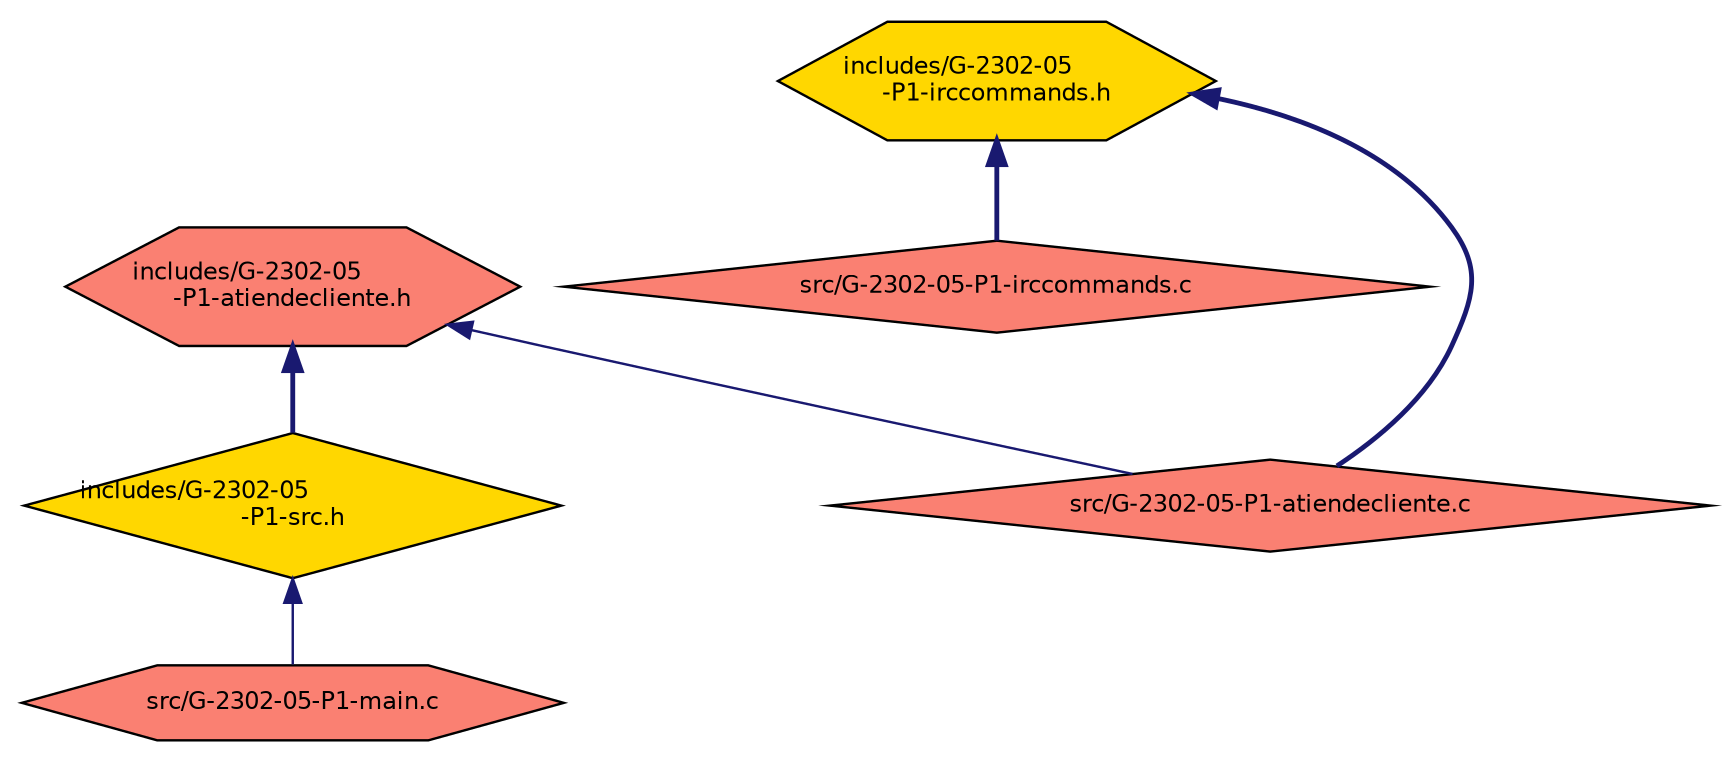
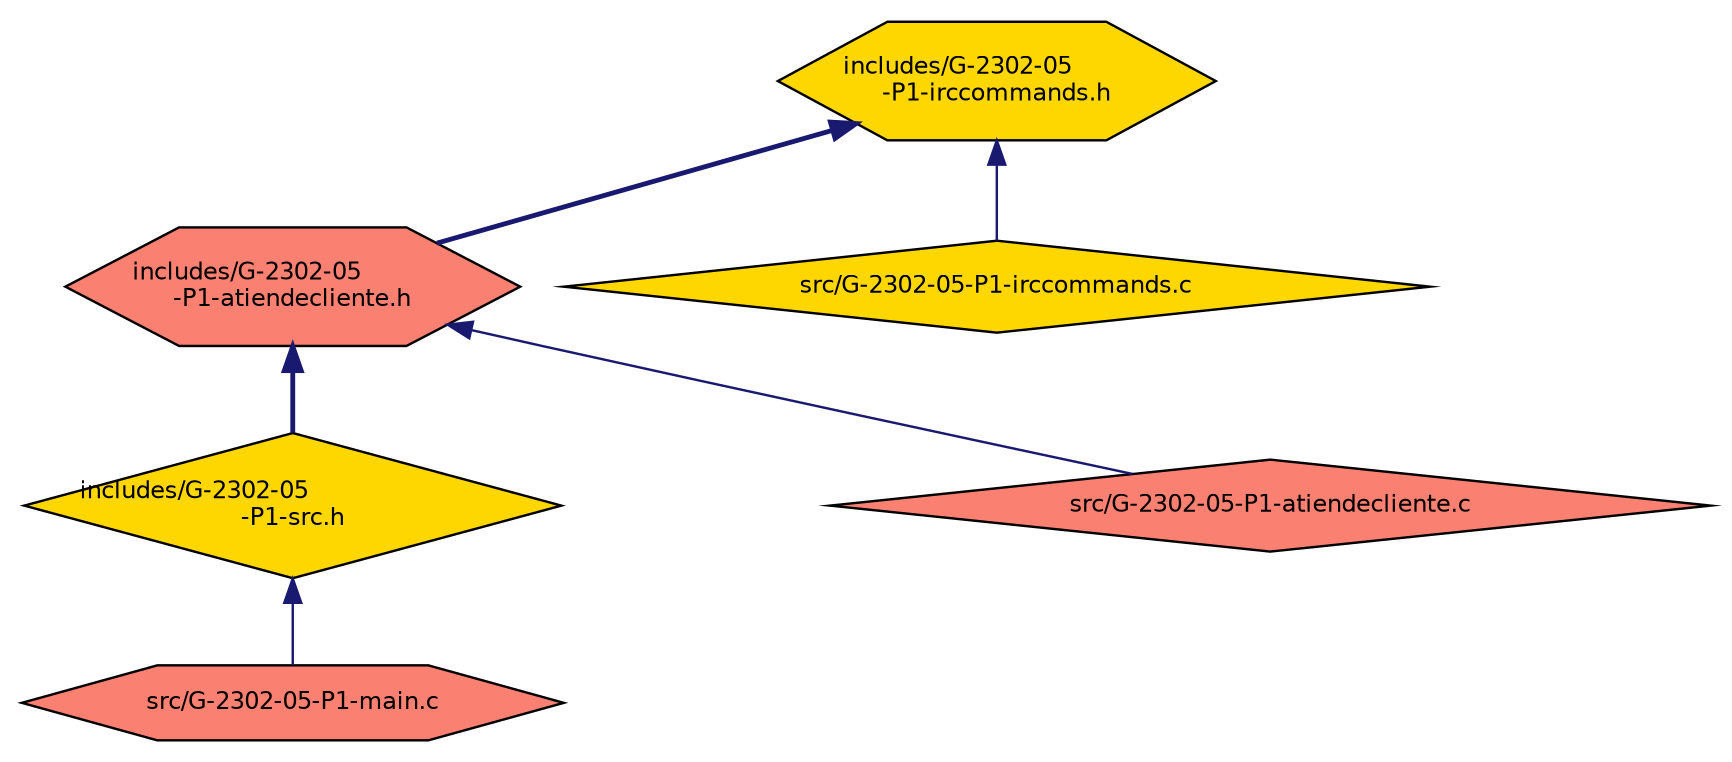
edge "src/G-2302-05-P1-irccommands.c" -> "includes/G-2302-05 -P1-irccommands.h": style bold -> solid
edge "src/G-2302-05-P1-atiendecliente.c" -> "includes/G-2302-05 -P1-irccommands.h": now "includes/G-2302-05 -P1-atiendecliente.h" -> "includes/G-2302-05 -P1-irccommands.h"
node "src/G-2302-05-P1-irccommands.c": fillcolor salmon -> gold
